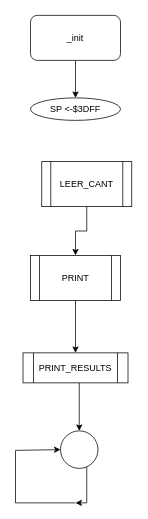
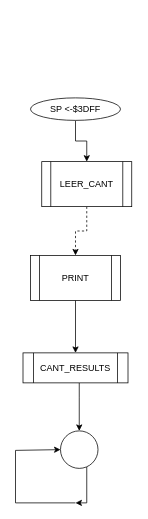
node "_init": removed
edge "_init" -> "SP <-$3DFF": removed
edge "SP <-$3DFF" -> "LEER_CANT": added
edge "LEER_CANT" -> "PRINT": style solid -> dashed
node "PRINT_RESULTS": label "PRINT_RESULTS" -> "CANT_RESULTS"
